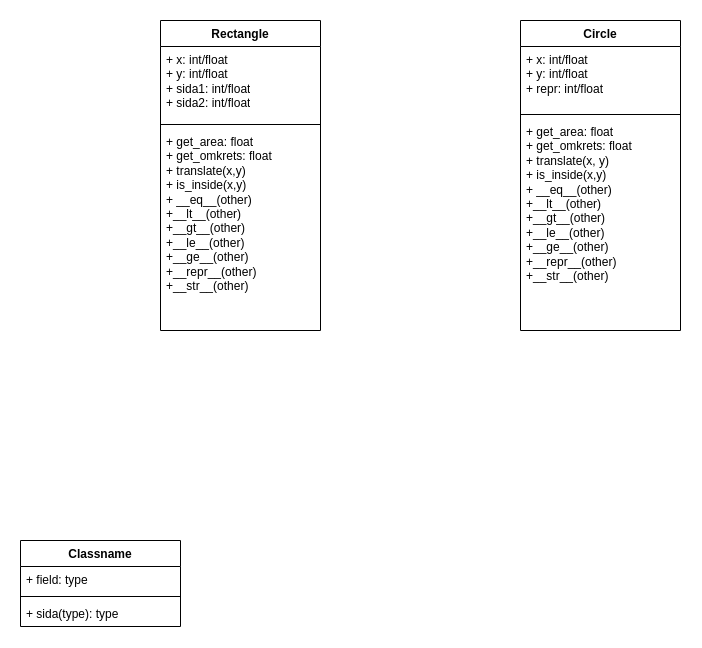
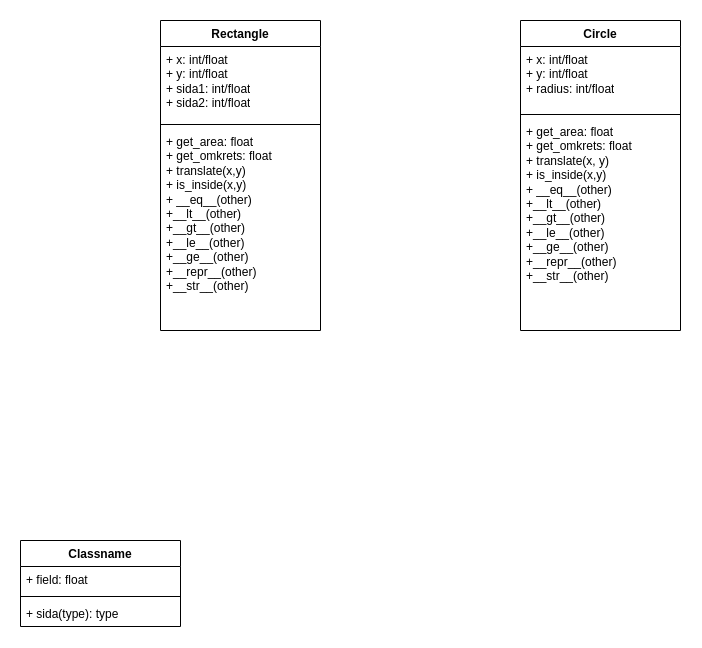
node "+ x: int/float + y: int/float + repr: int/float": label "+ x: int/float + y: int/float + repr: int/float" -> "+ x: int/float + y: int/float + radius: int/float"
node "+ field: type": label "+ field: type" -> "+ field: float"
